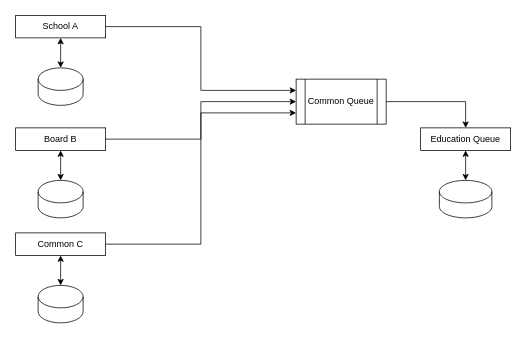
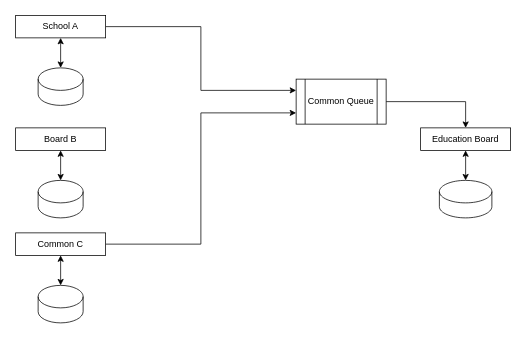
edge "Board B" -> "Common Queue": removed
node "Education Queue": label "Education Queue" -> "Education Board"
